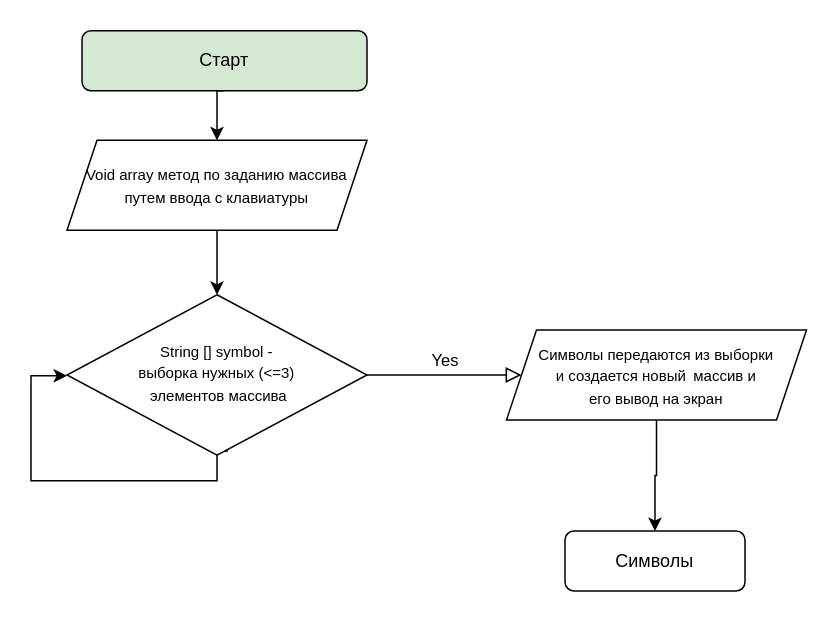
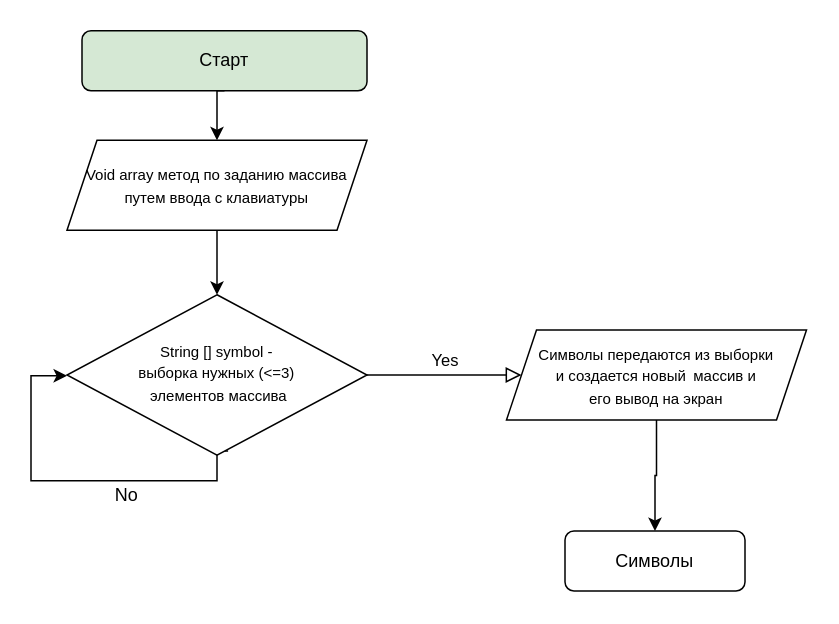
node "No": added
